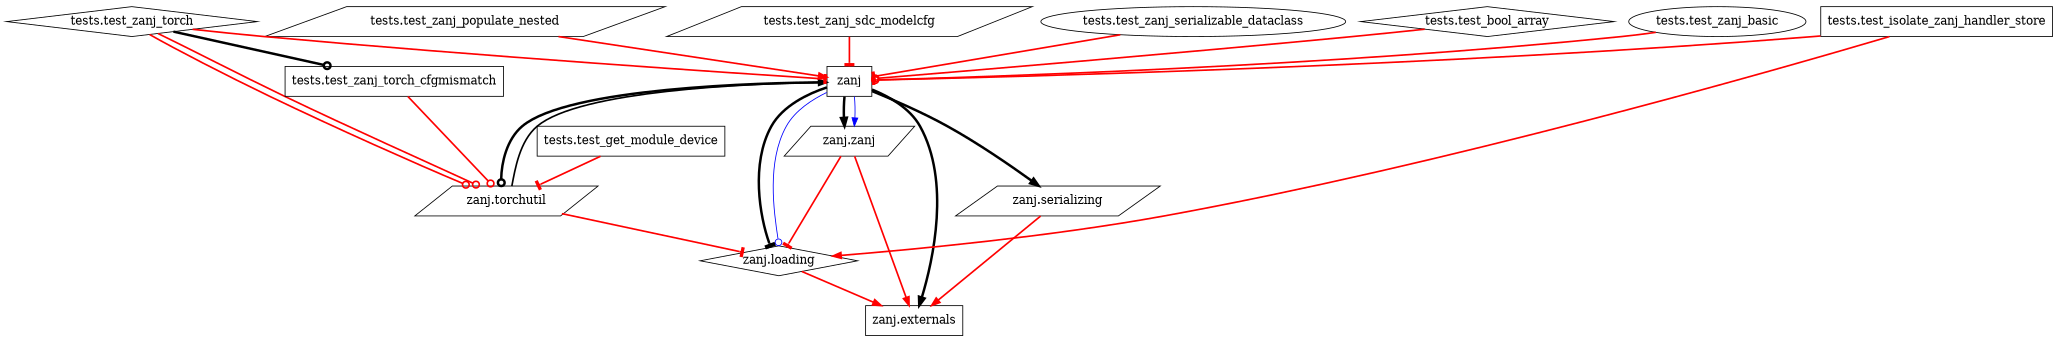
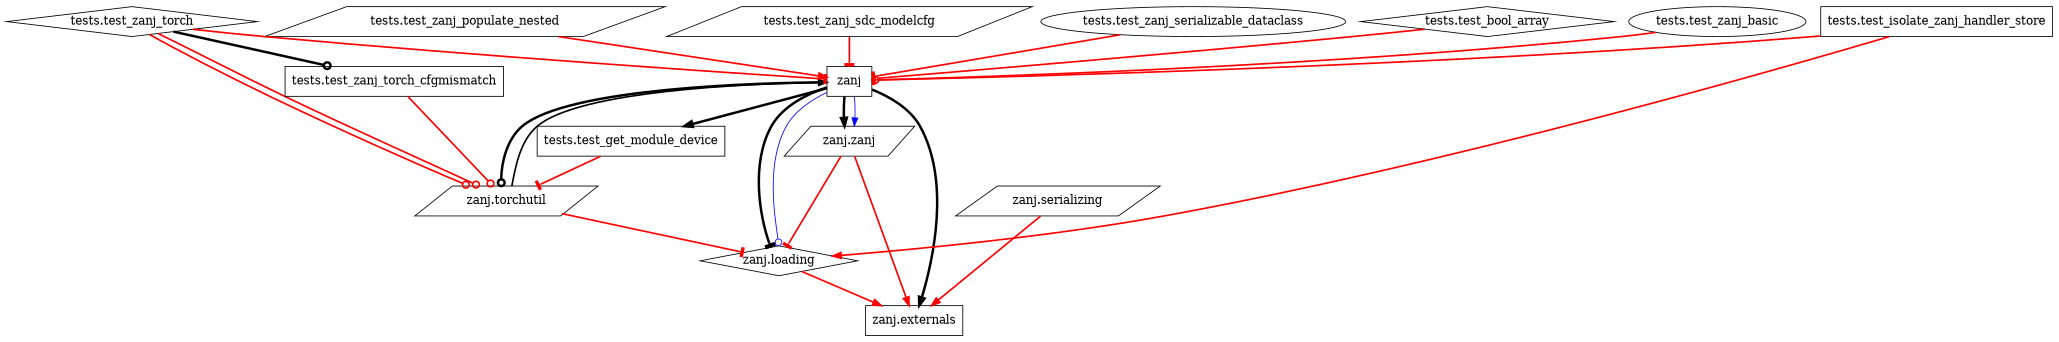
edge "tests.test_bool_array" -> "zanj": arrowhead odot -> tee
edge "zanj" -> "zanj.serializing": now "zanj" -> "tests.test_get_module_device"
